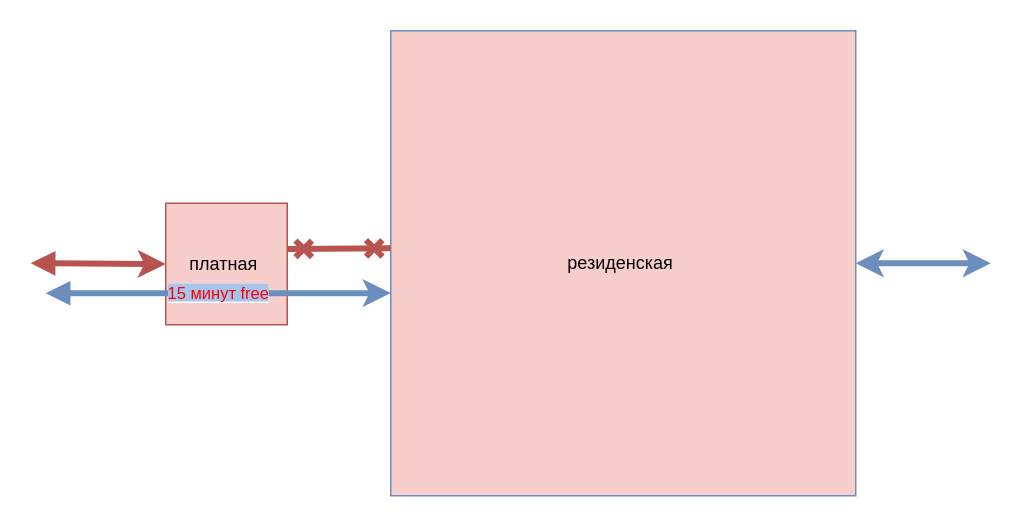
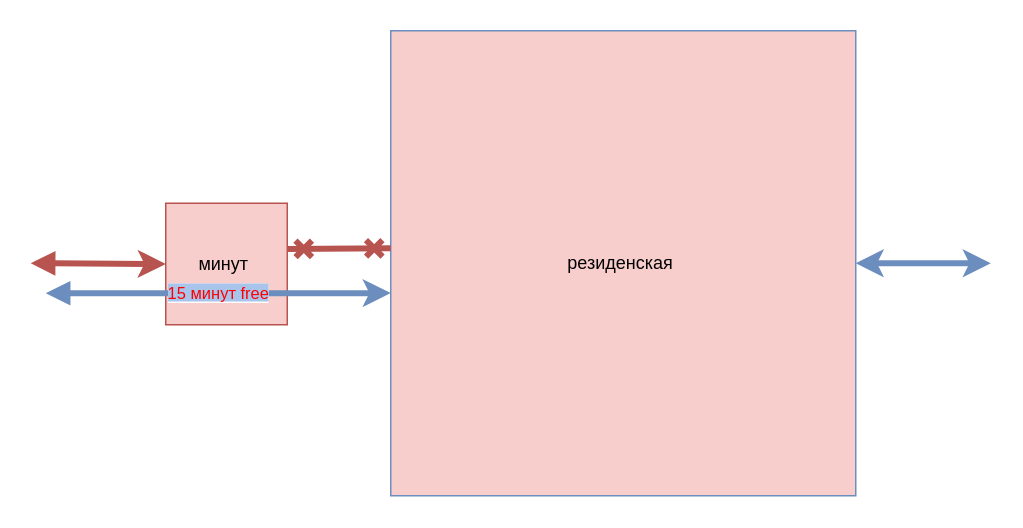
node "платная": label "платная" -> "минут"
